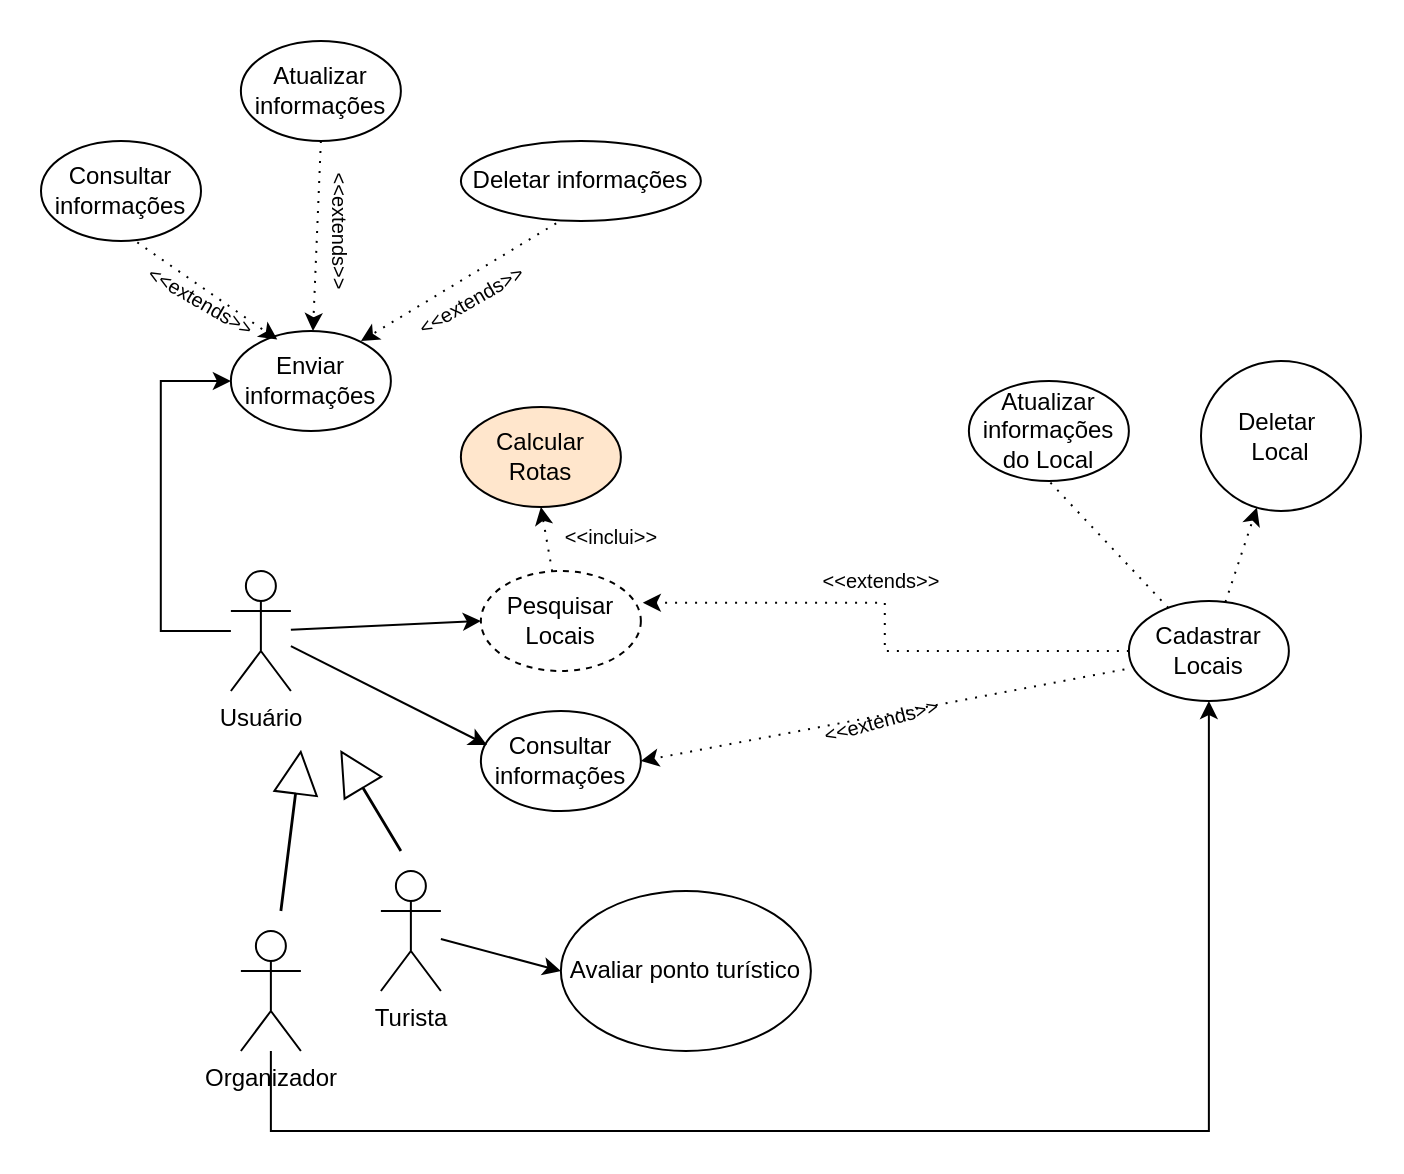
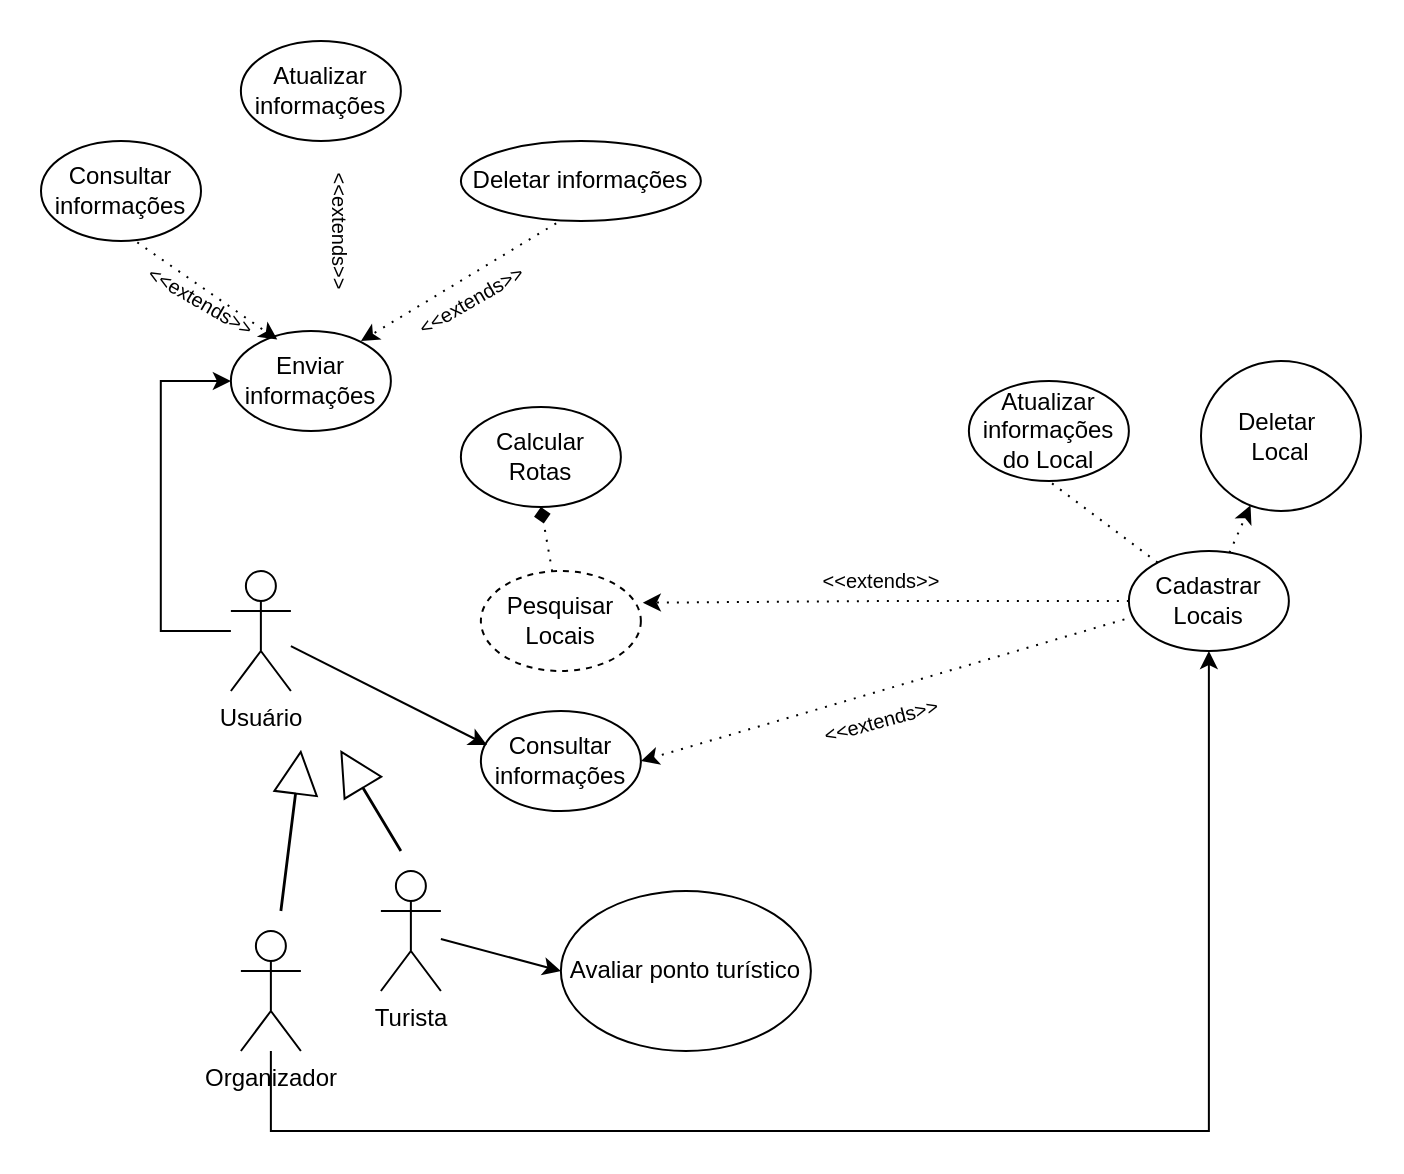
edge "Atualizar informações" -> "Enviar informações": removed
node "Calcular Rotas": fillcolor #ffe6cc -> #ffffff
edge "Pesquisar Locais" -> "Calcular Rotas": arrowhead classic -> diamond
node "<<inclui>>": removed
edge "Usuário" -> "Pesquisar Locais": removed
node "Cadastrar Locais": moved (1209, 651) -> (1209, 601)
